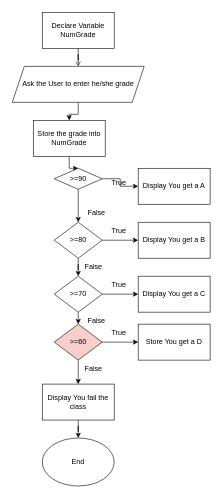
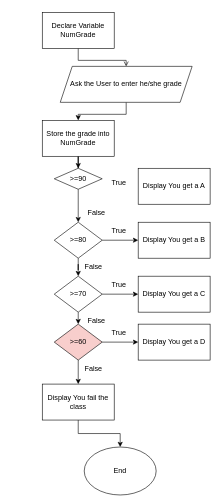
node "Ask the User to enter he/she grade": moved (78, 84) -> (126, 84)
node "Store the grade into NumGrade": moved (69, 138) -> (78, 138)
edge ">=90" -> "Display You get a A": removed
node "Store You get a D": label "Store You get a D" -> "Display You get a D"
node "End": moved (78, 462) -> (120, 471)
